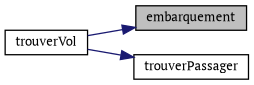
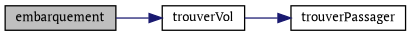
edge "trouverVol" -> "embarquement": reversed
